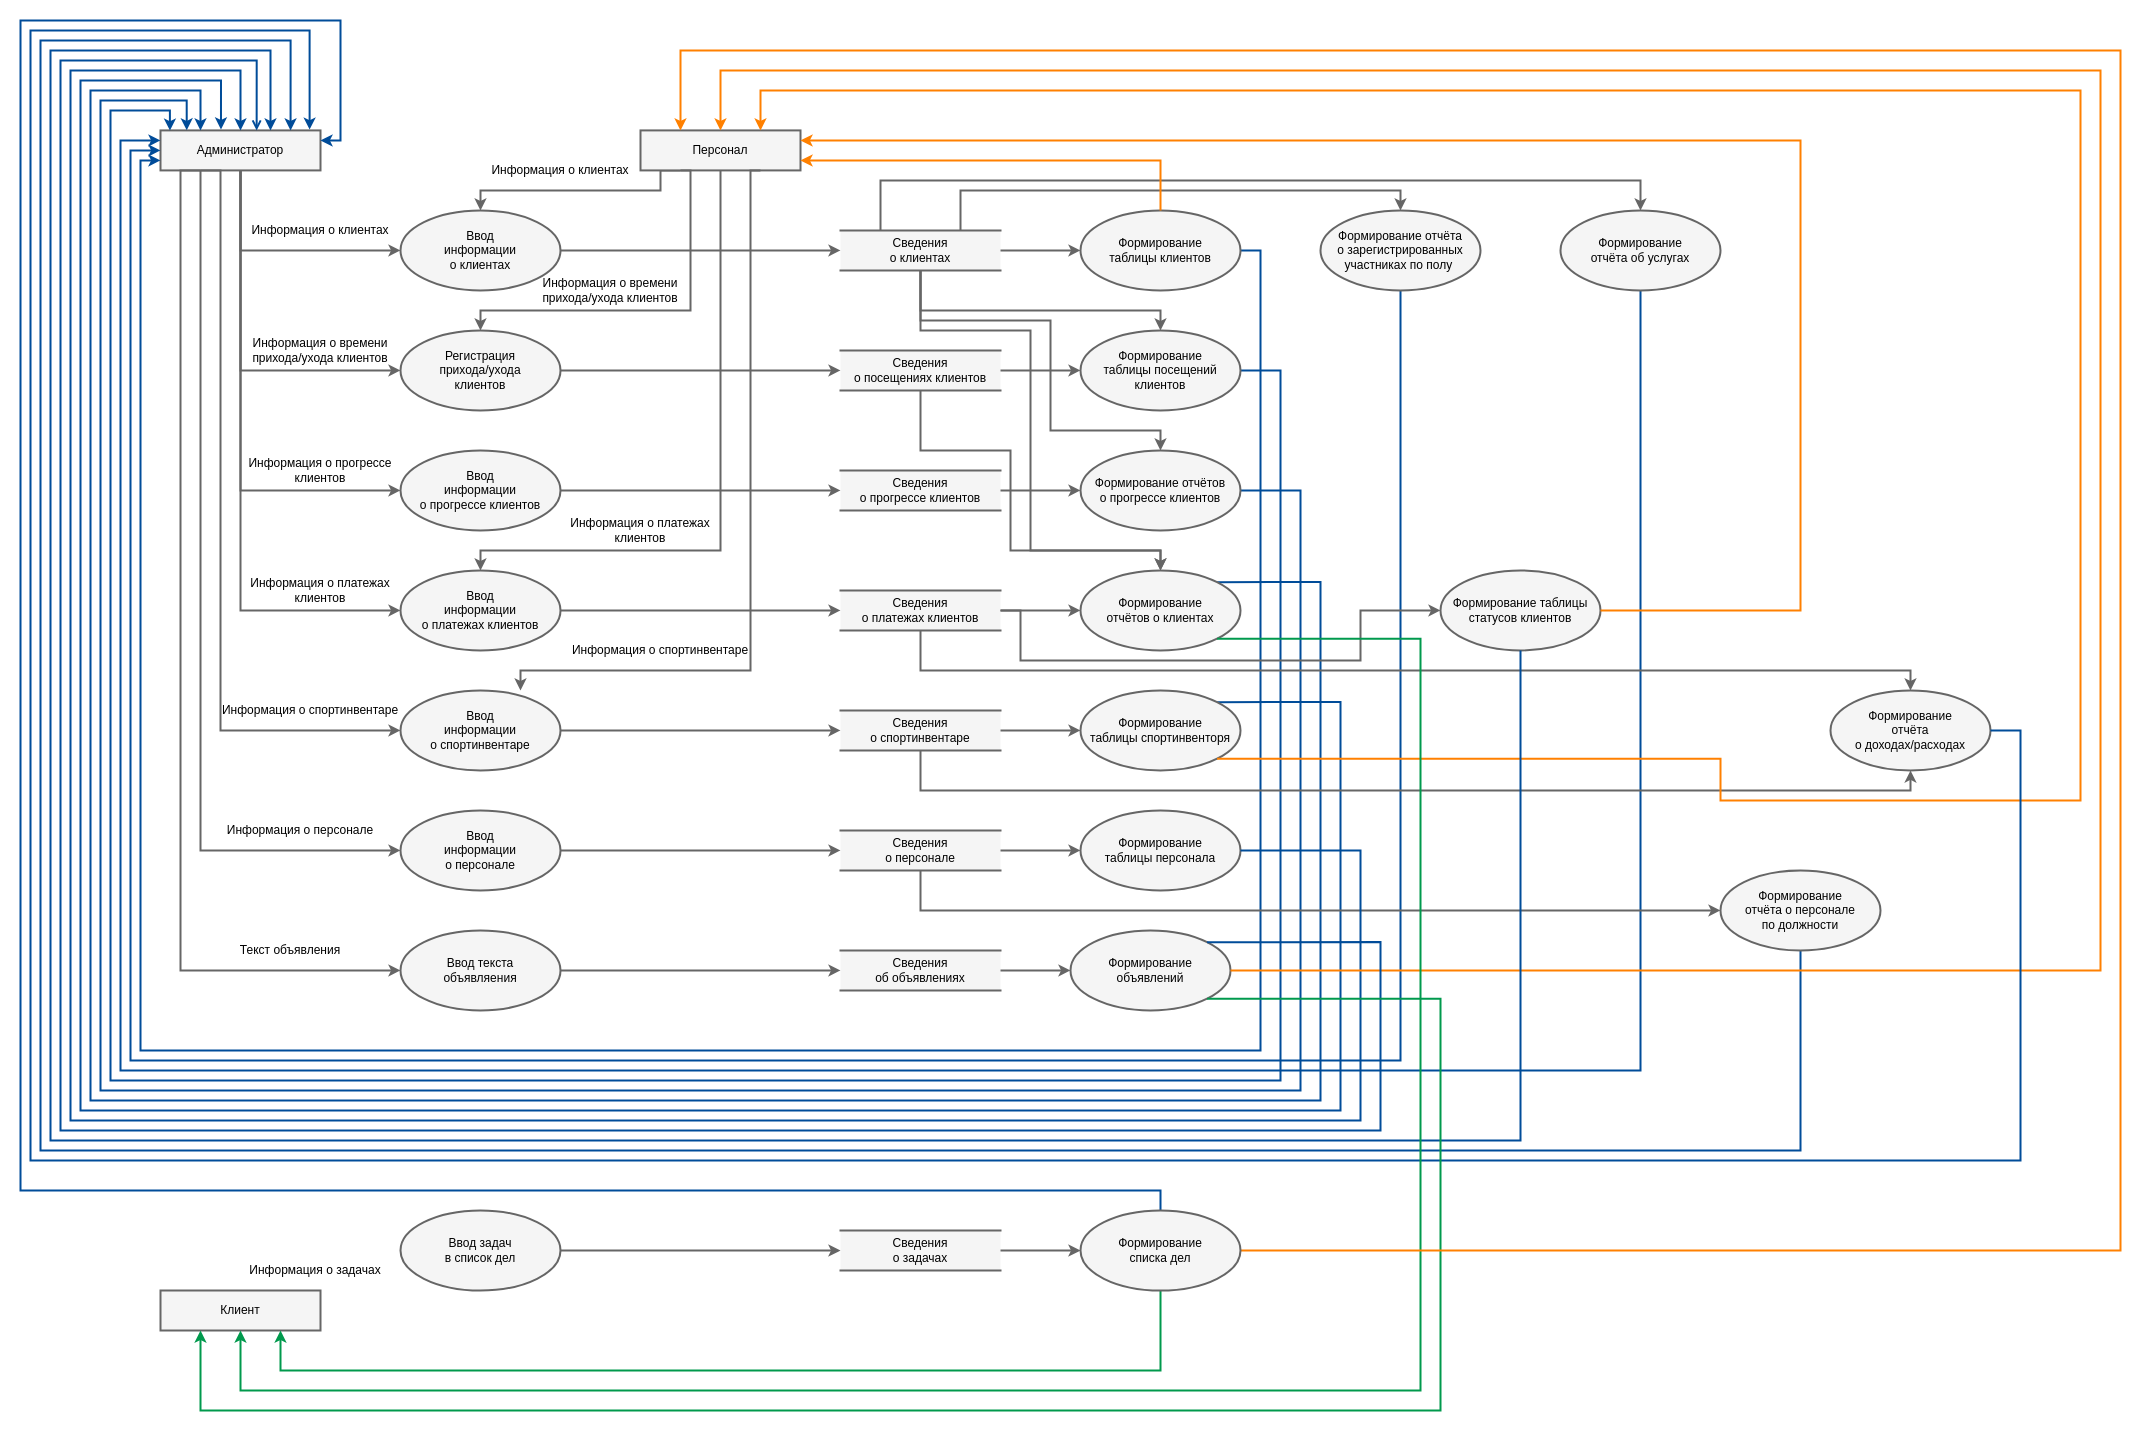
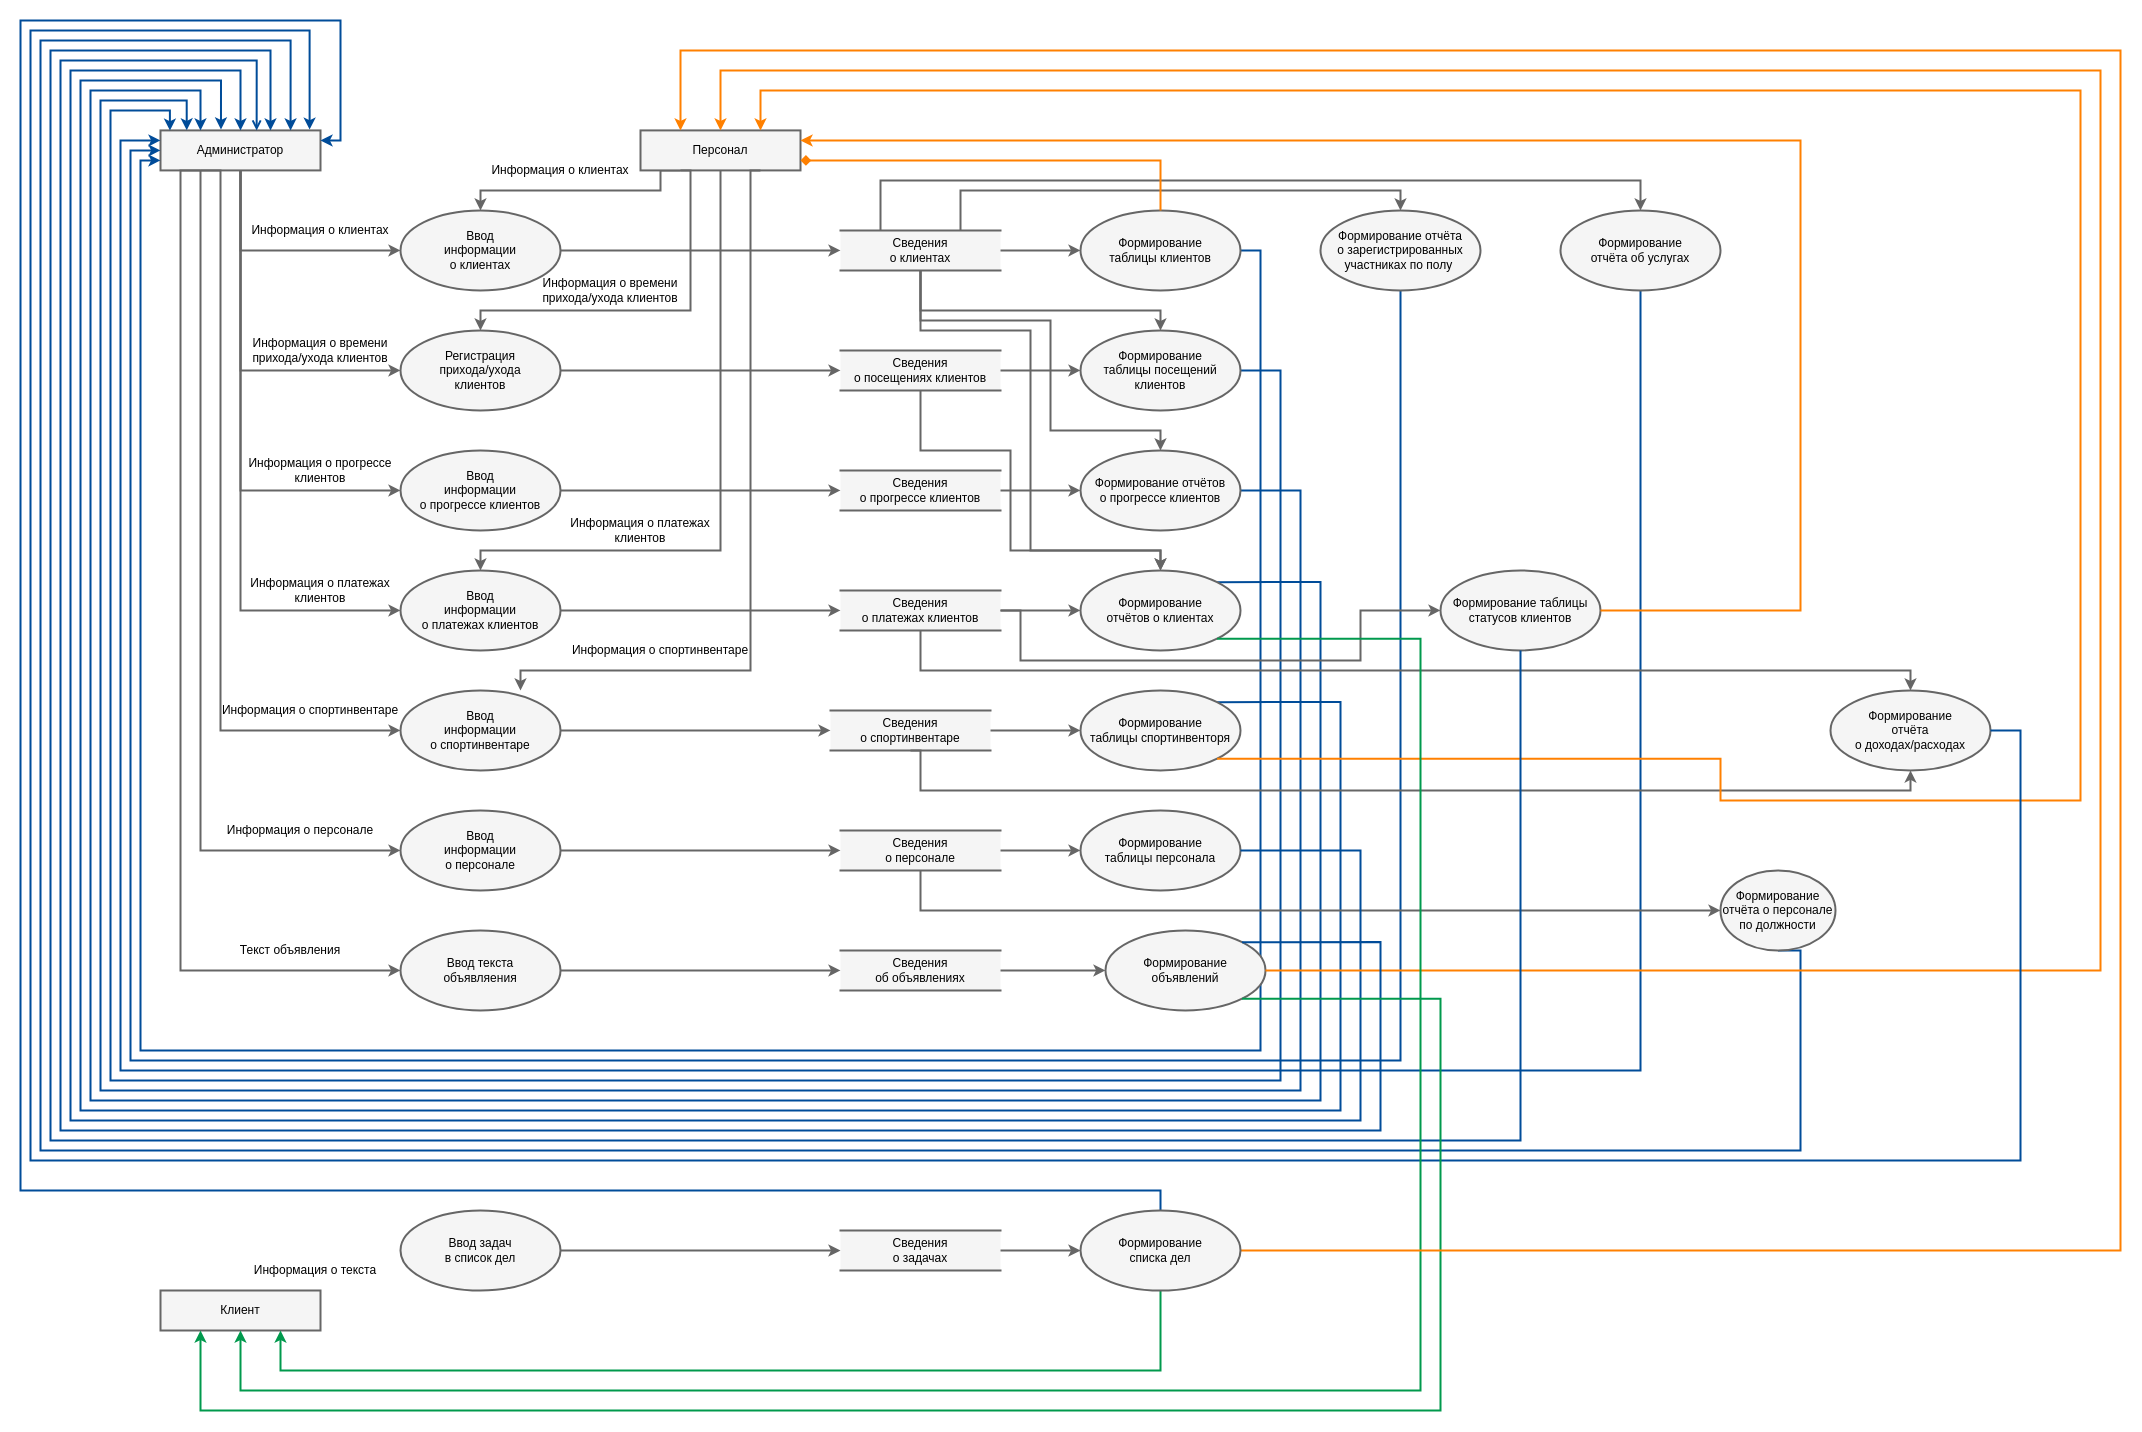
edge "Формирование таблицы клиентов" -> "Персонал": arrowhead classic -> diamond
node "Сведения о спортинвентаре": moved (921, 730) -> (911, 730)
node "Формирование отчёта о персонале по должности": size 160x80 -> 115x80
node "Формирование объявлений": moved (1151, 970) -> (1186, 970)
node "Информация о задачах": label "Информация о задачах" -> "Информация о текста"
